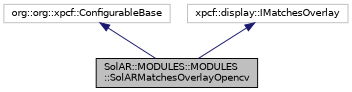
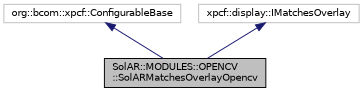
node "org::org::xpcf::ConfigurableBase": label "org::org::xpcf::ConfigurableBase" -> "org::bcom::xpcf::ConfigurableBase"
node "SolAR::MODULES::MODULES ::SolARMatchesOverlayOpencv": label "SolAR::MODULES::MODULES ::SolARMatchesOverlayOpencv" -> "SolAR::MODULES::OPENCV ::SolARMatchesOverlayOpencv"
